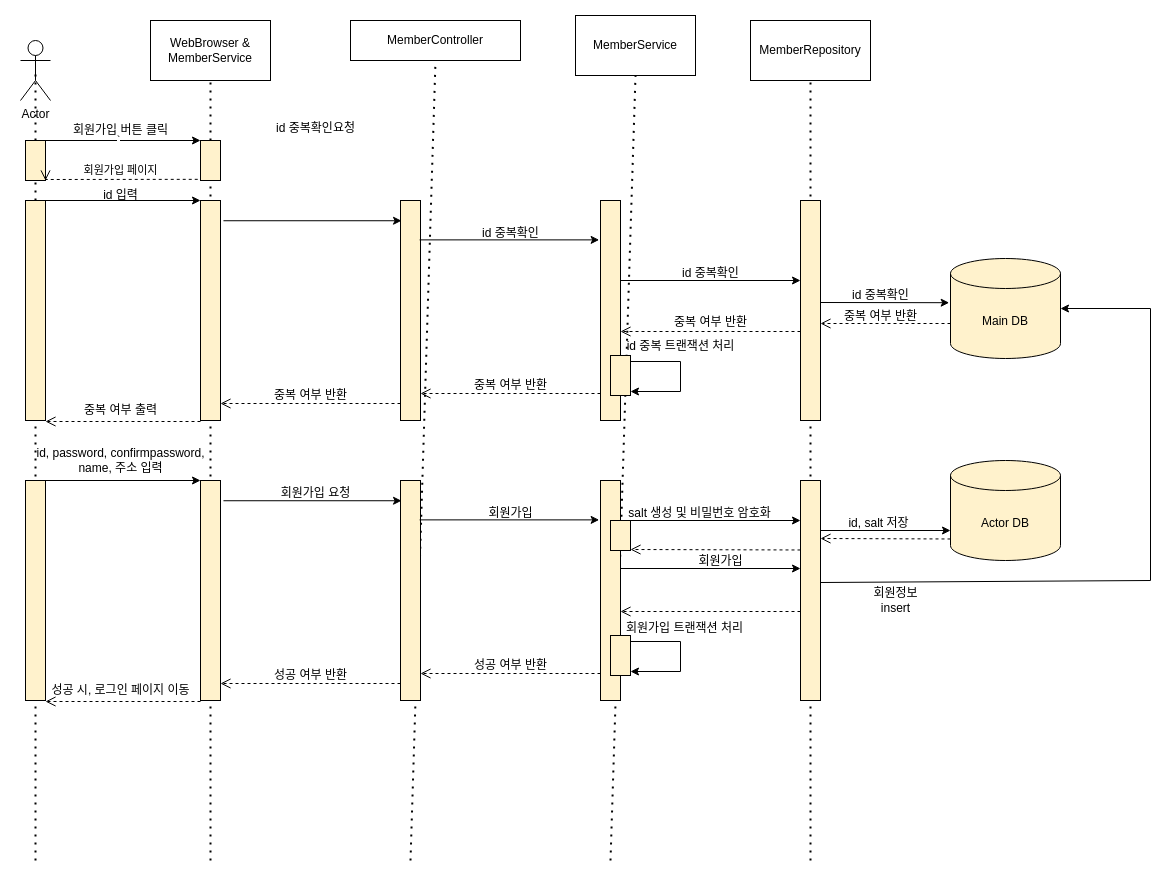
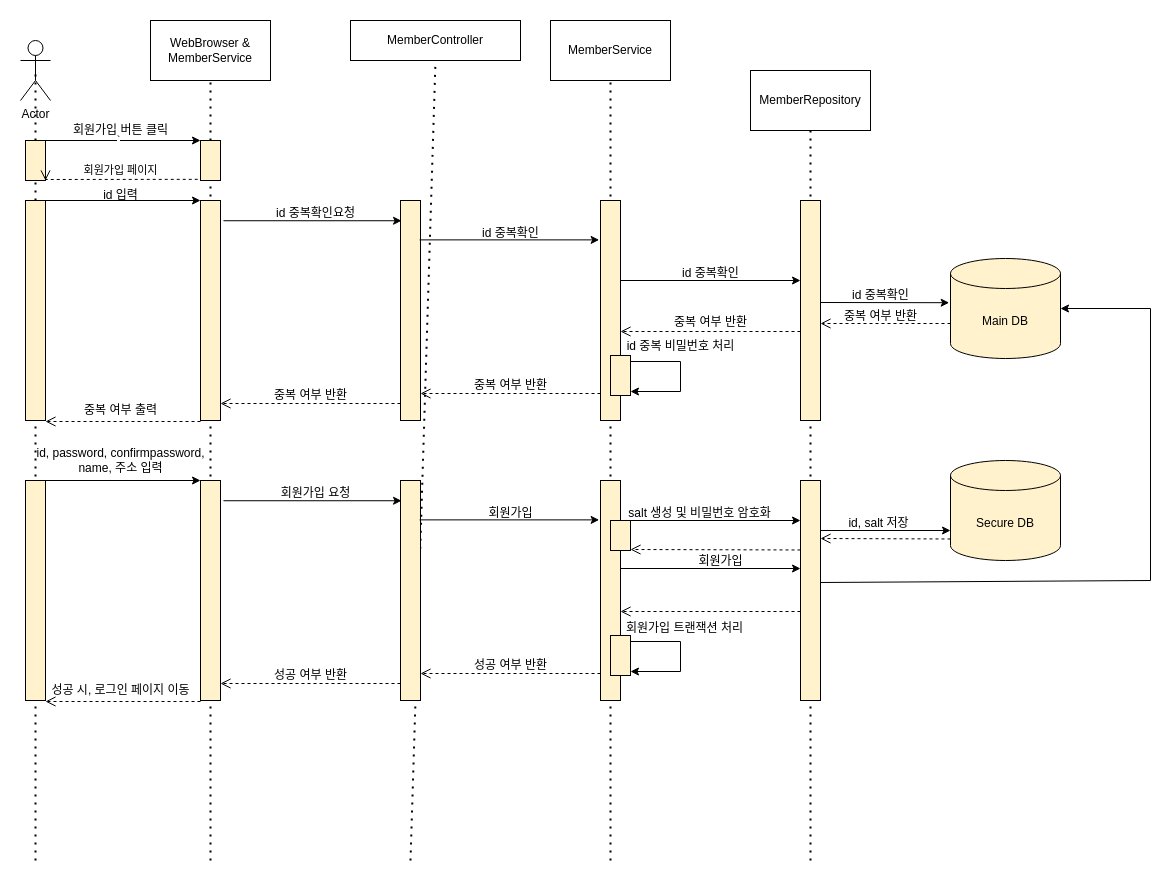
node "MemberService": moved (636, 46) -> (611, 51)
node "MemberRepository": moved (811, 51) -> (811, 101)
node "id 중복확인요청": moved (316, 129) -> (316, 214)
node "id 중복 트랜잭션 처리": label "id 중복 트랜잭션 처리" -> "id 중복 비밀번호 처리"
node "Actor DB": label "Actor DB" -> "Secure DB"
node "회원정보 insert": removed
